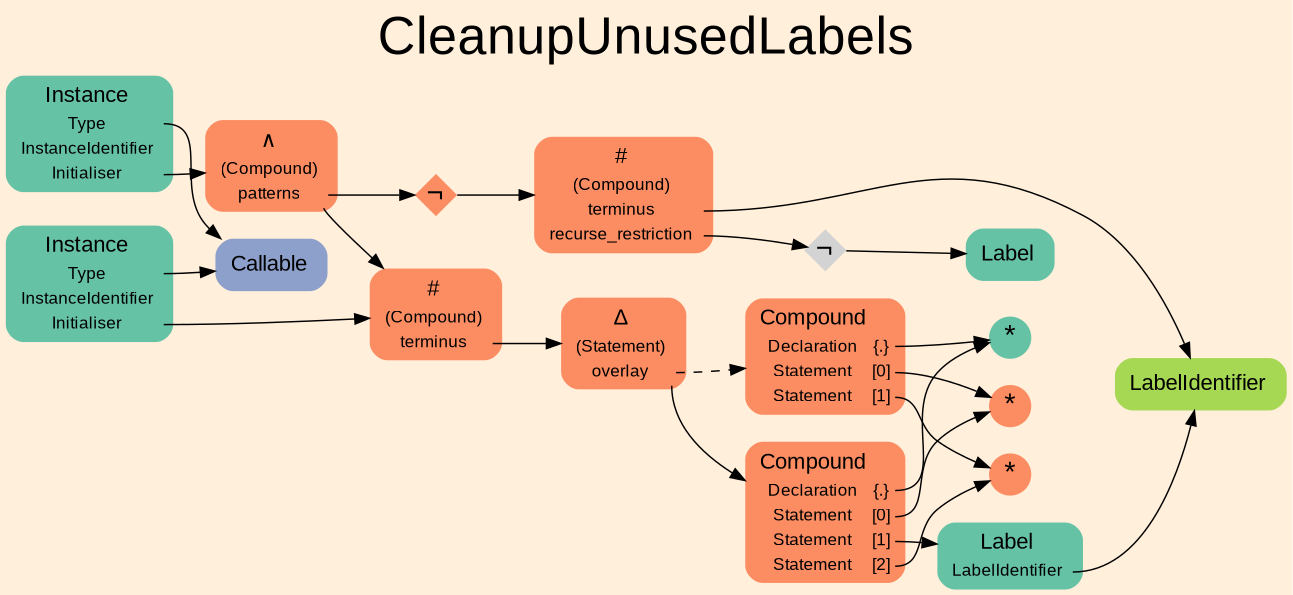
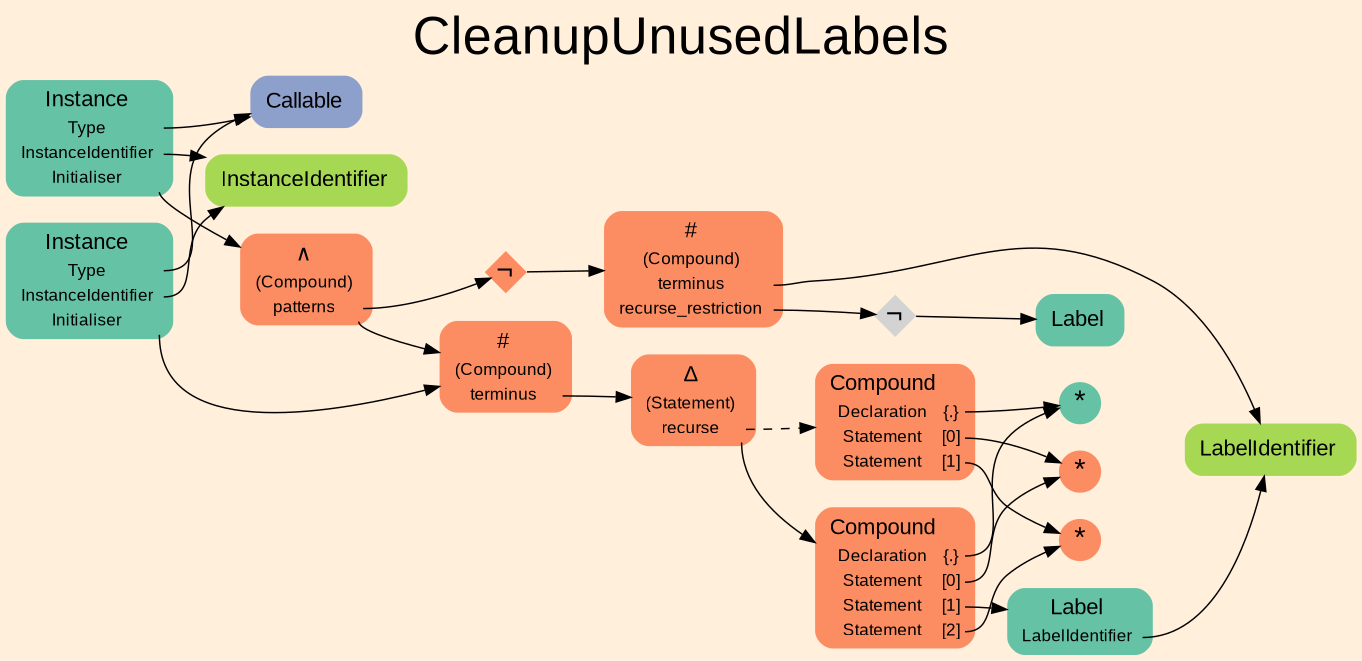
node "InstanceIdentifier": added
node "Δ": text "overlay" -> "recurse"
